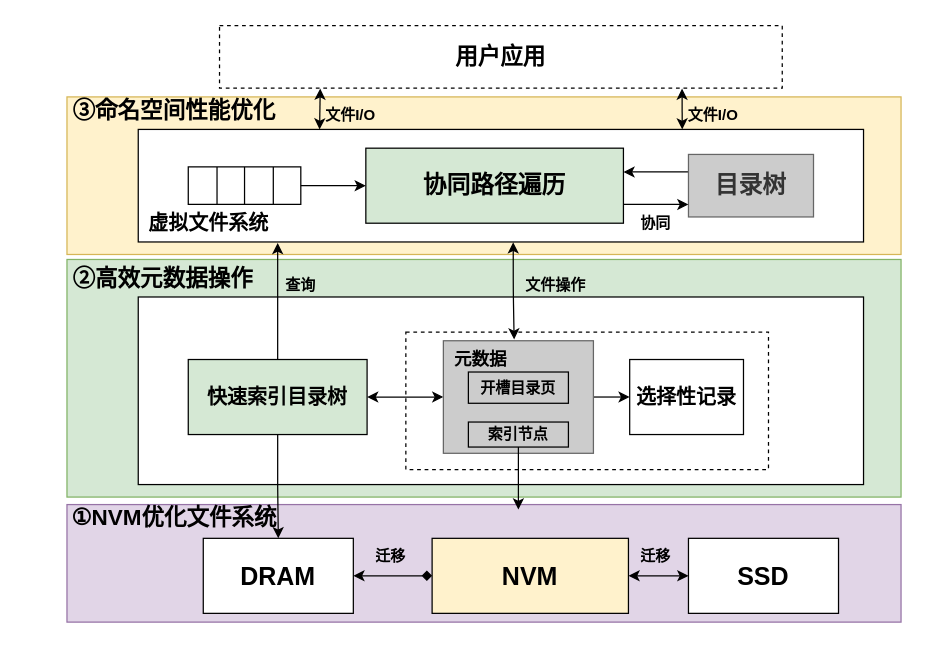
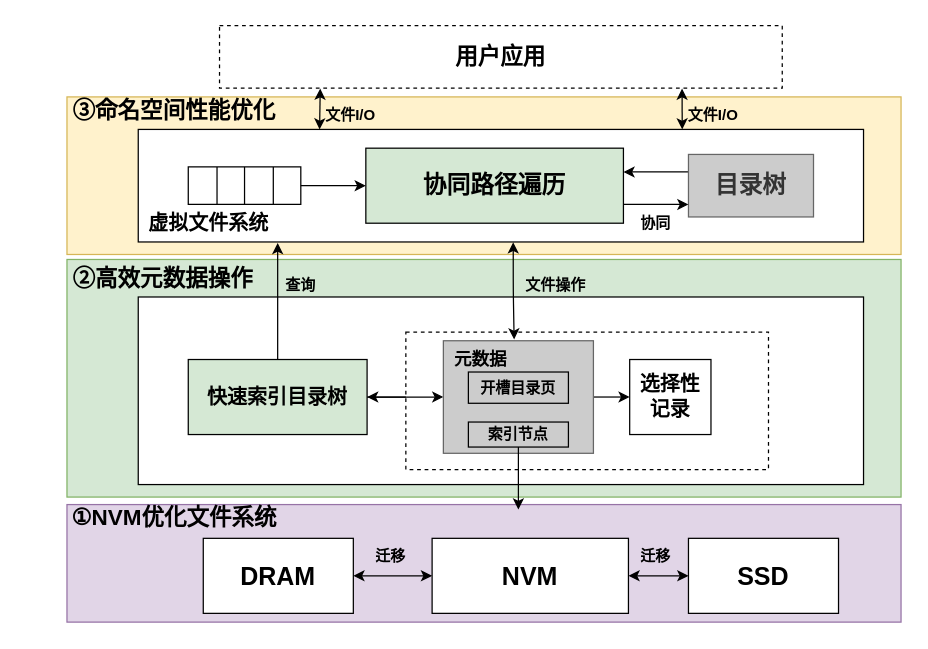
node "选择性记录": size 114x75 -> 81x75
edge "快速索引目录树" -> "DRAM": now "快速索引目录树" -> "索引节点"
edge "DRAM" -- "NVM": arrowhead diamond -> classic
node "NVM": fillcolor #fff2cc -> #ffffff
